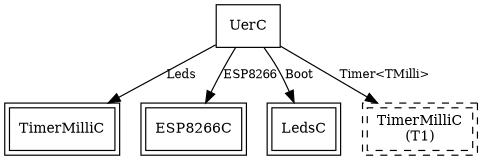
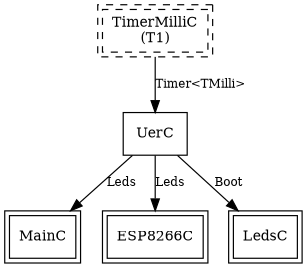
edge "UerC" -> "TimerMilliC (T1)": reversed
edge "UerC" -> "ESP8266C": label "ESP8266" -> "Leds"
node "TimerMilliC": label "TimerMilliC" -> "MainC"
